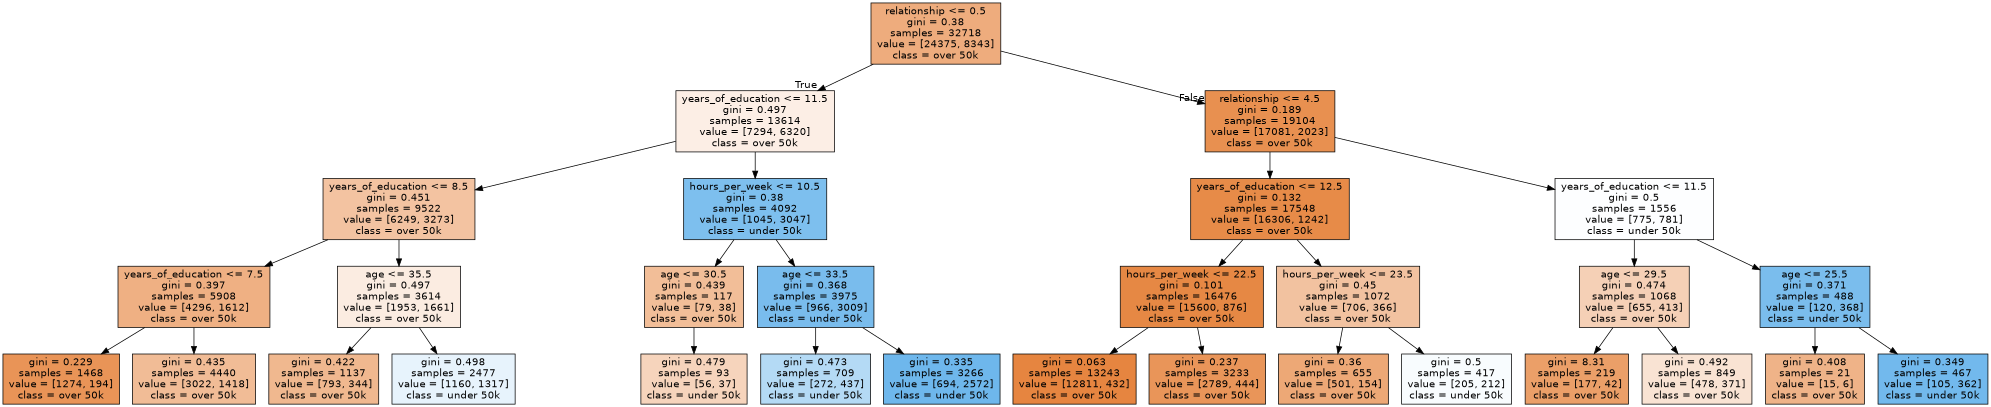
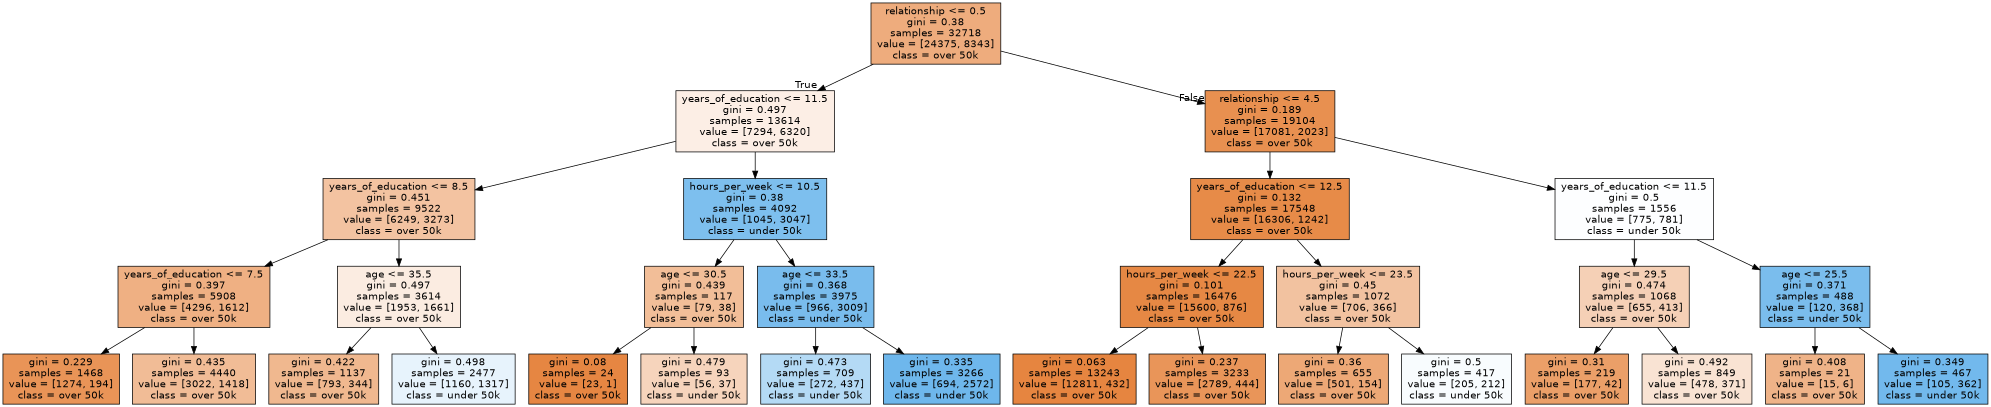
node "gini = 0.08 samples = 24 value = [23, 1] class = over 50k": added
node "gini = 8.31 samples = 219 value = [177, 42] class = over 50k": label "gini = 8.31 samples = 219 value = [177, 42] class = over 50k" -> "gini = 0.31 samples = 219 value = [177, 42] class = over 50k"
